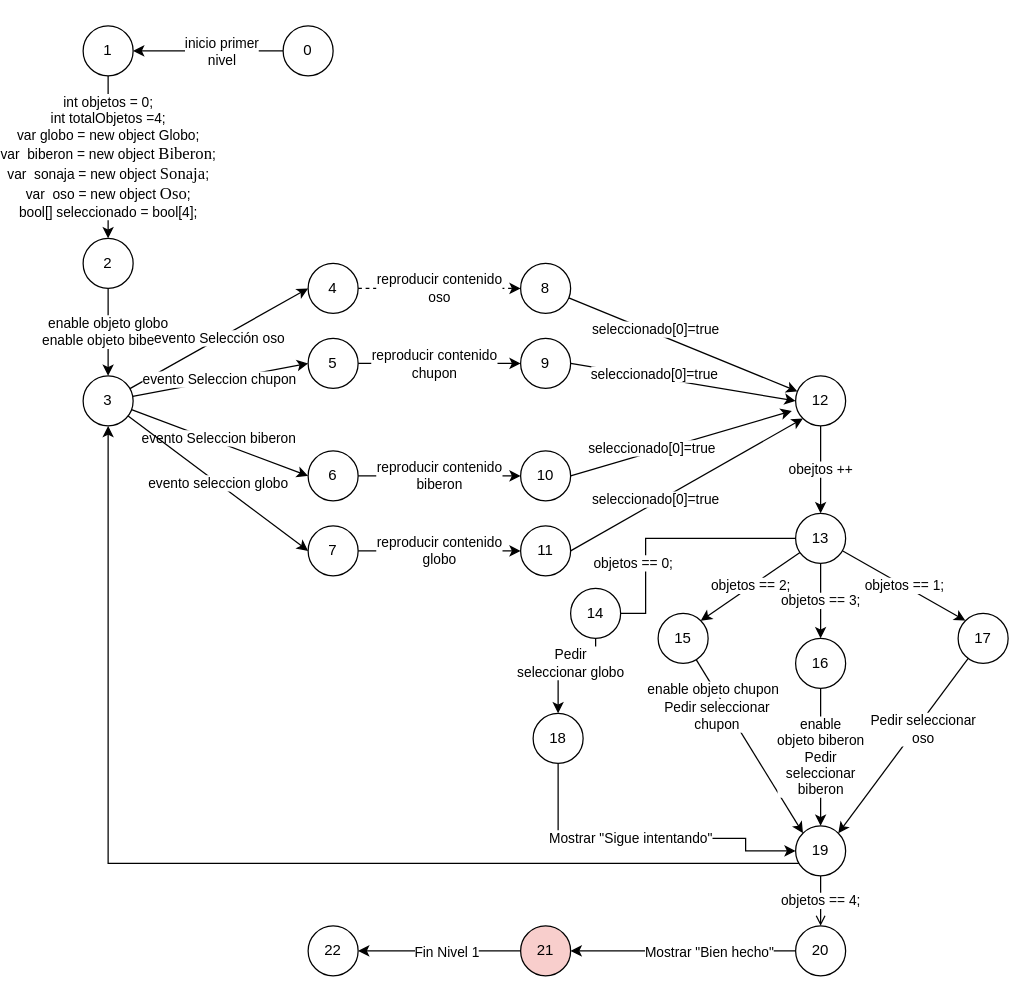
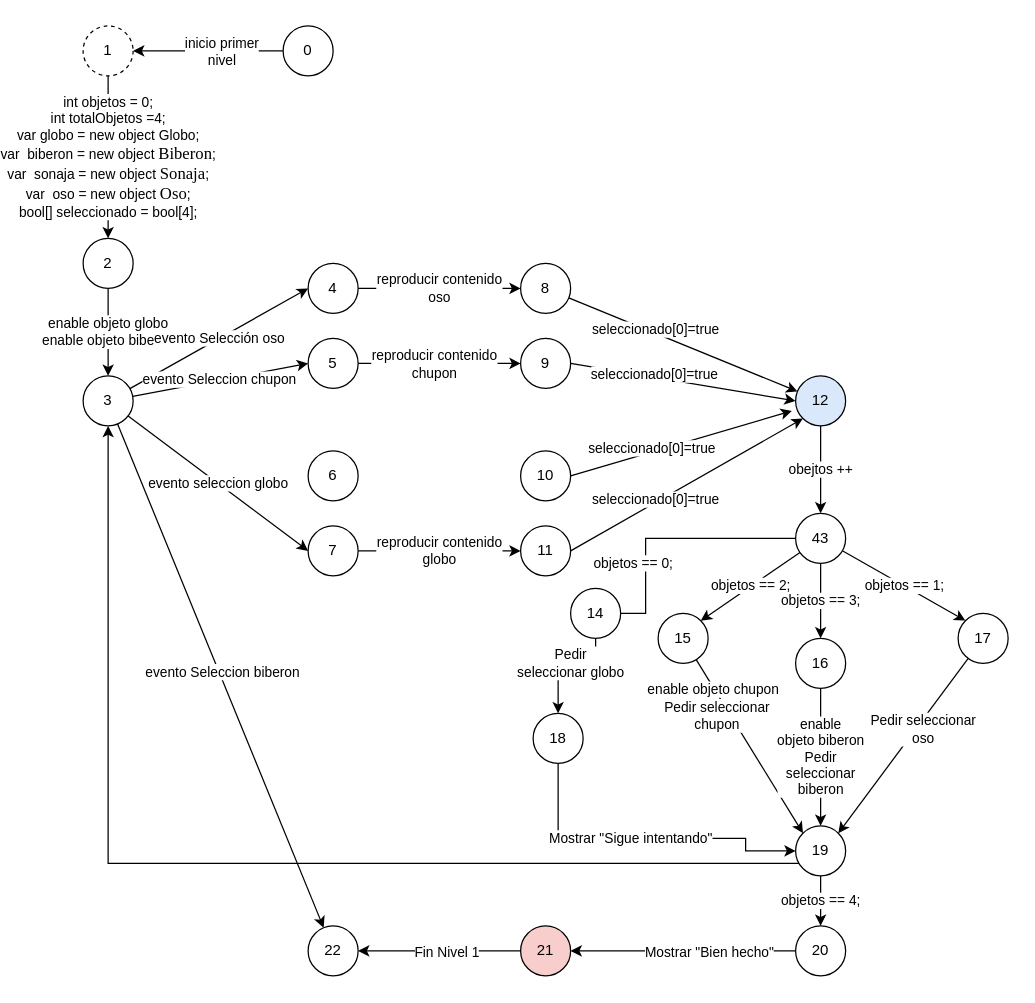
node "1": style solid -> dashed
edge "4" -> "8": style dashed -> solid
node "12": fillcolor #ffffff -> #dae8fc
edge "3" -> "6": now "3" -> "22"
edge "6" -> "10": removed, label "reproducir contenido biberon"
node "13": label "13" -> "43"
edge "19" -> "20": arrowhead open -> classic
